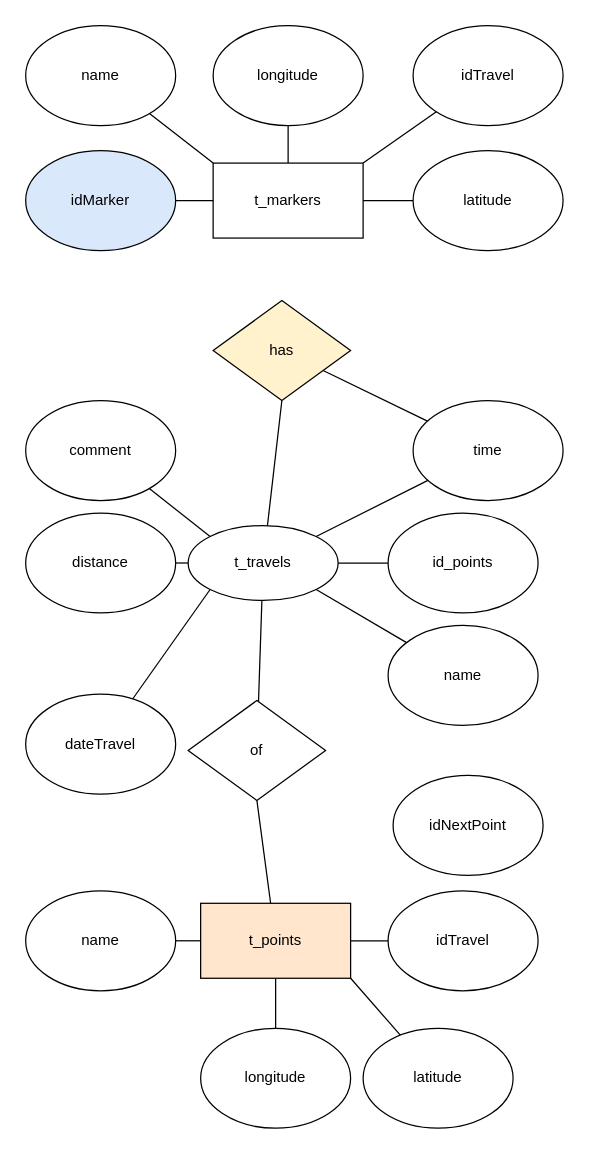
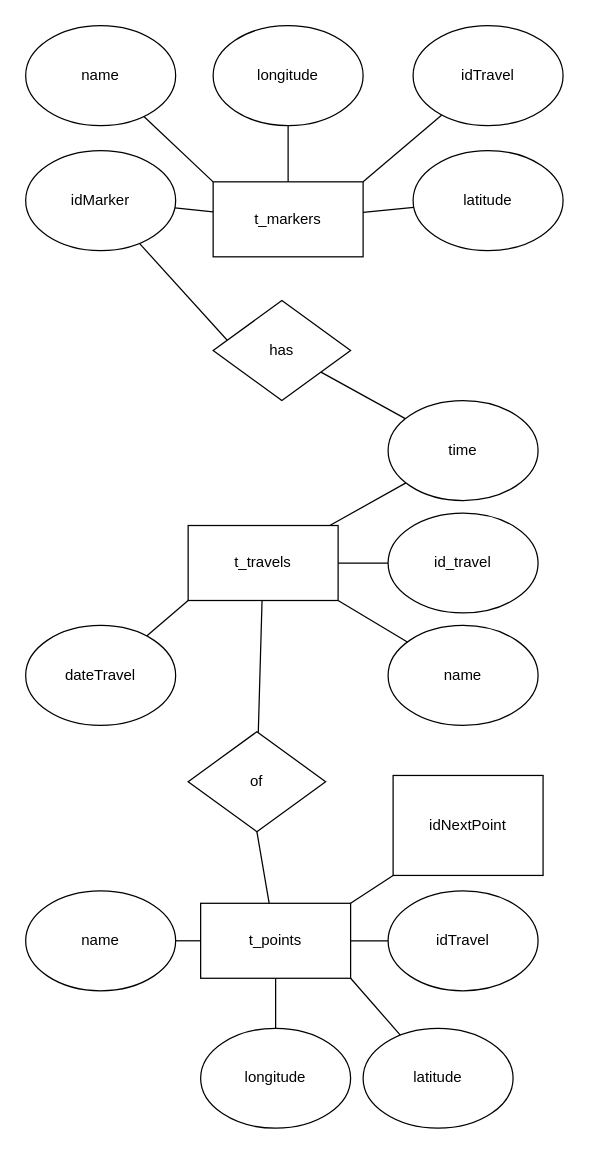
node "idMarker": fillcolor #dae8fc -> #ffffff
node "t_markers": moved (288, 201) -> (288, 219)
node "has": fillcolor #fff2cc -> #ffffff
node "comment": removed
node "time": moved (488, 451) -> (463, 451)
edge "has" -- "t_travels": now "has" -- "idMarker"
edge "comment" -- "t_travels": removed
node "distance": removed
edge "distance" -- "t_travels": removed
node "t_travels": shape ellipse -> rectangle
node "id_points": label "id_points" -> "id_travel"
node "dateTravel": moved (101, 744) -> (101, 676)
node "of": moved (257, 751) -> (257, 782)
node "idNextPoint": shape ellipse -> rectangle
edge "idNextPoint" -- "t_points": added
node "t_points": fillcolor #ffe6cc -> #ffffff
